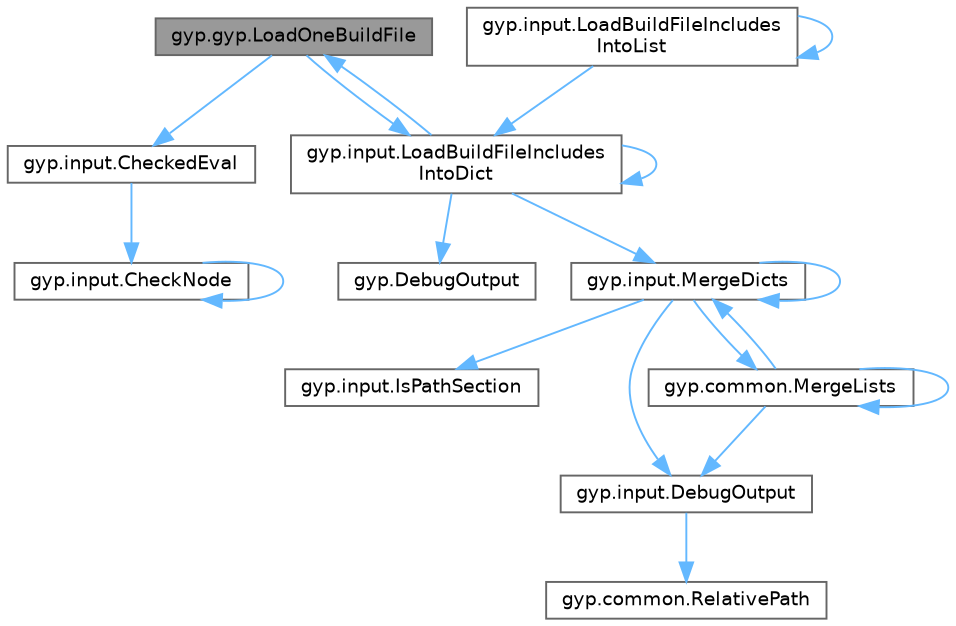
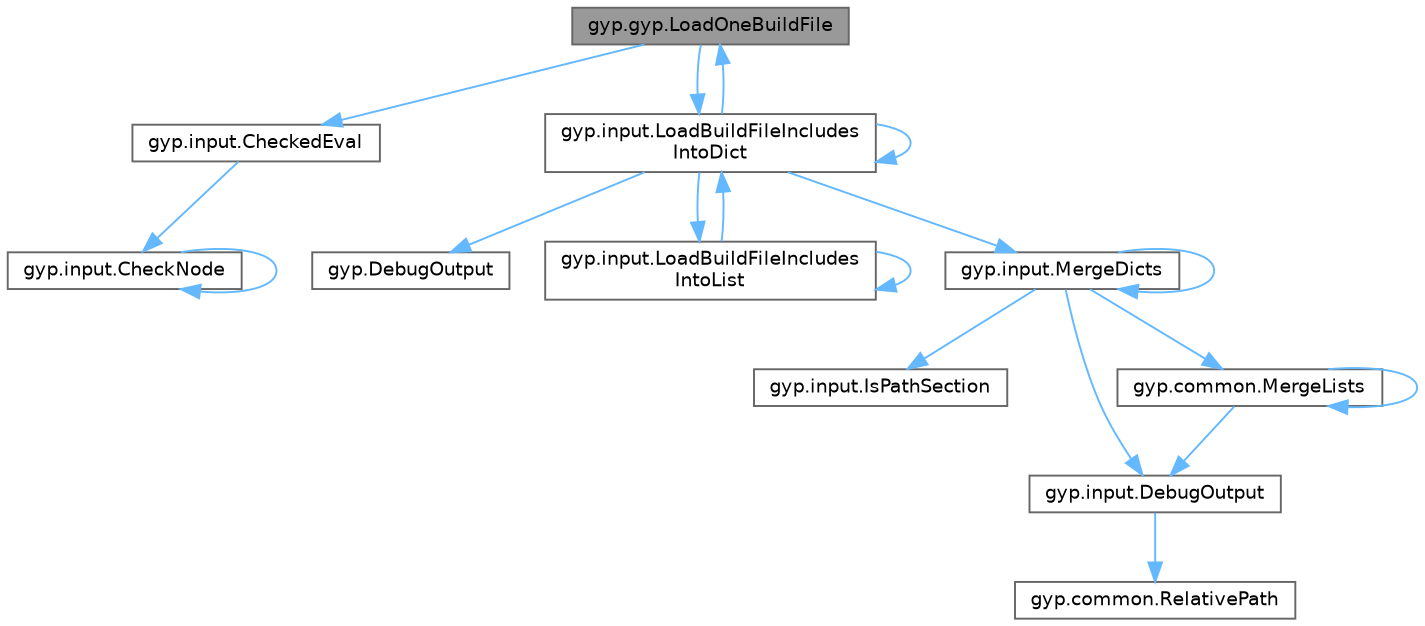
edge "gyp.input.LoadBuildFileIncludes IntoDict" -> "gyp.input.LoadBuildFileIncludes IntoList": added
edge "gyp.common.MergeLists" -> "gyp.input.MergeDicts": removed
